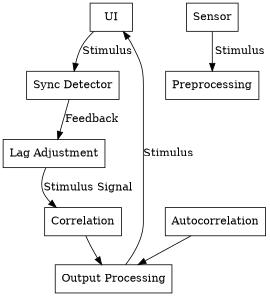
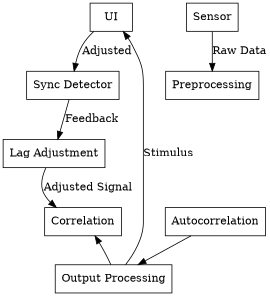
edge "UI" -> "Sync Detector": label "Stimulus" -> "Adjusted"
edge "Sensor" -> "Preprocessing": label "Stimulus" -> "Raw Data"
edge "Lag Adjustment" -> "Correlation": label "Stimulus Signal" -> "Adjusted Signal"
edge "Correlation" -> "Output Processing": reversed
